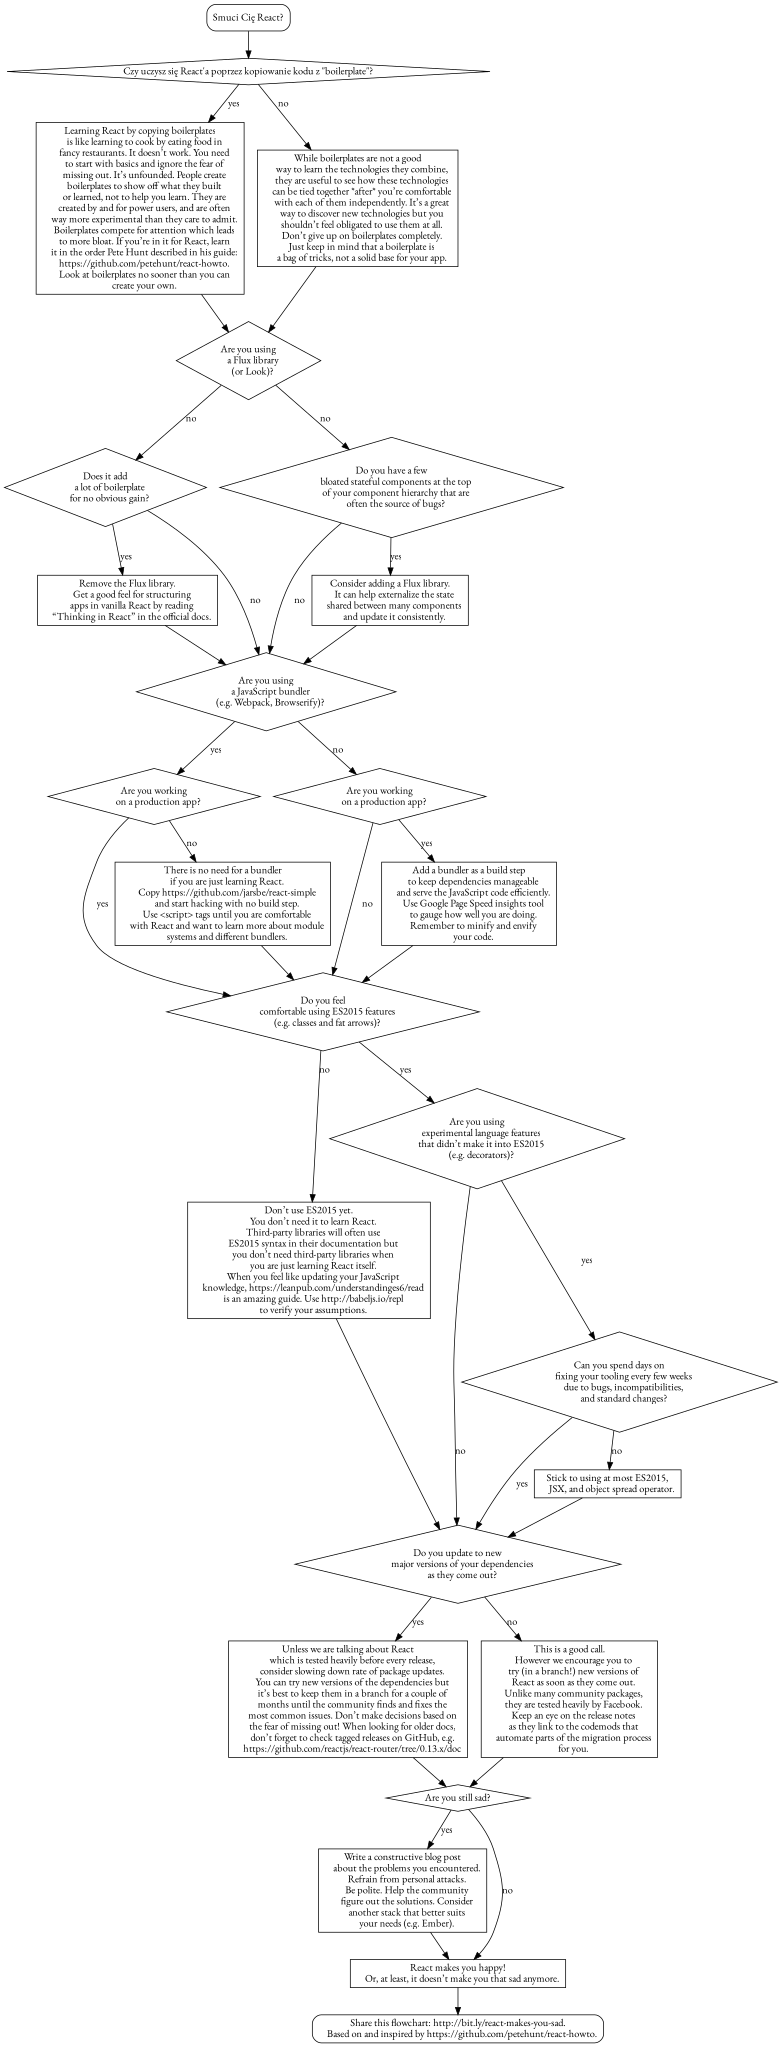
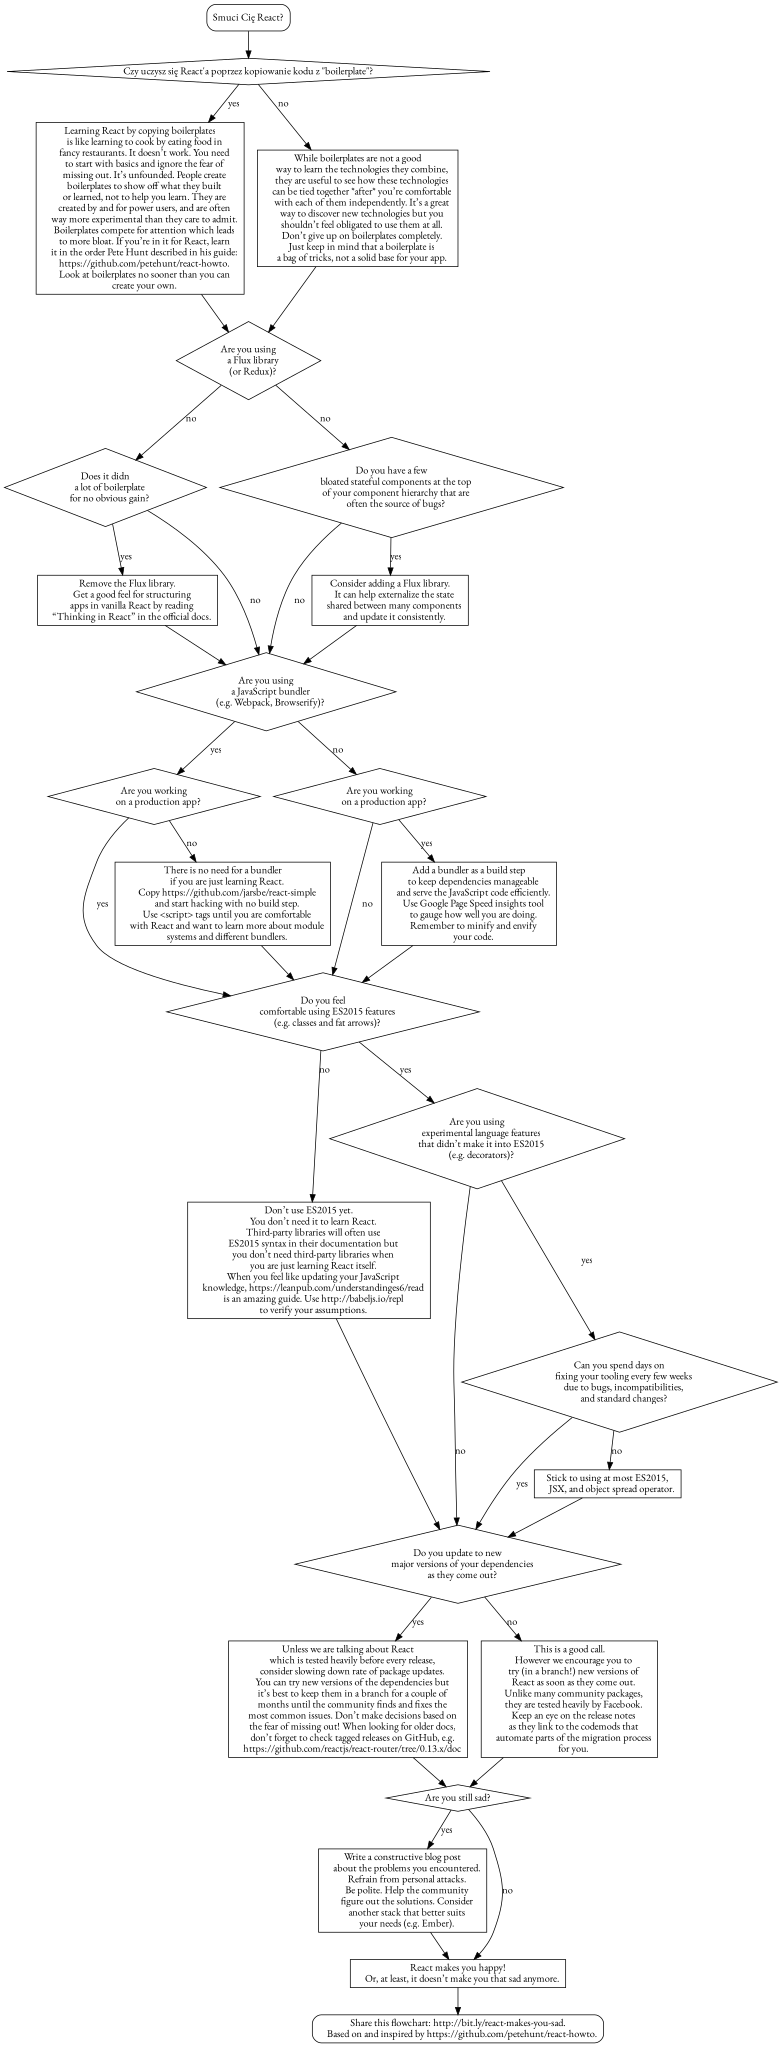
node "Are you using a Flux library (or Look)?": label "Are you using a Flux library (or Look)?" -> "Are you using a Flux library (or Redux)?"
node "Does it add a lot of boilerplate for no obvious gain?": label "Does it add a lot of boilerplate for no obvious gain?" -> "Does it didn a lot of boilerplate for no obvious gain?"
